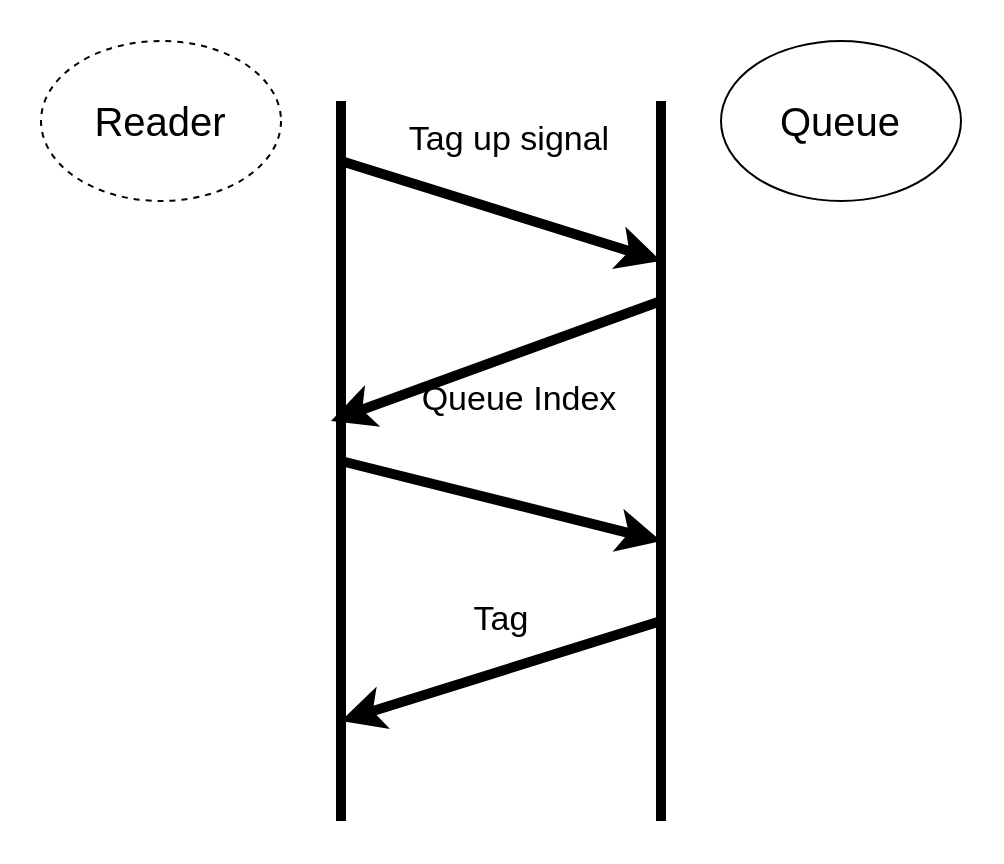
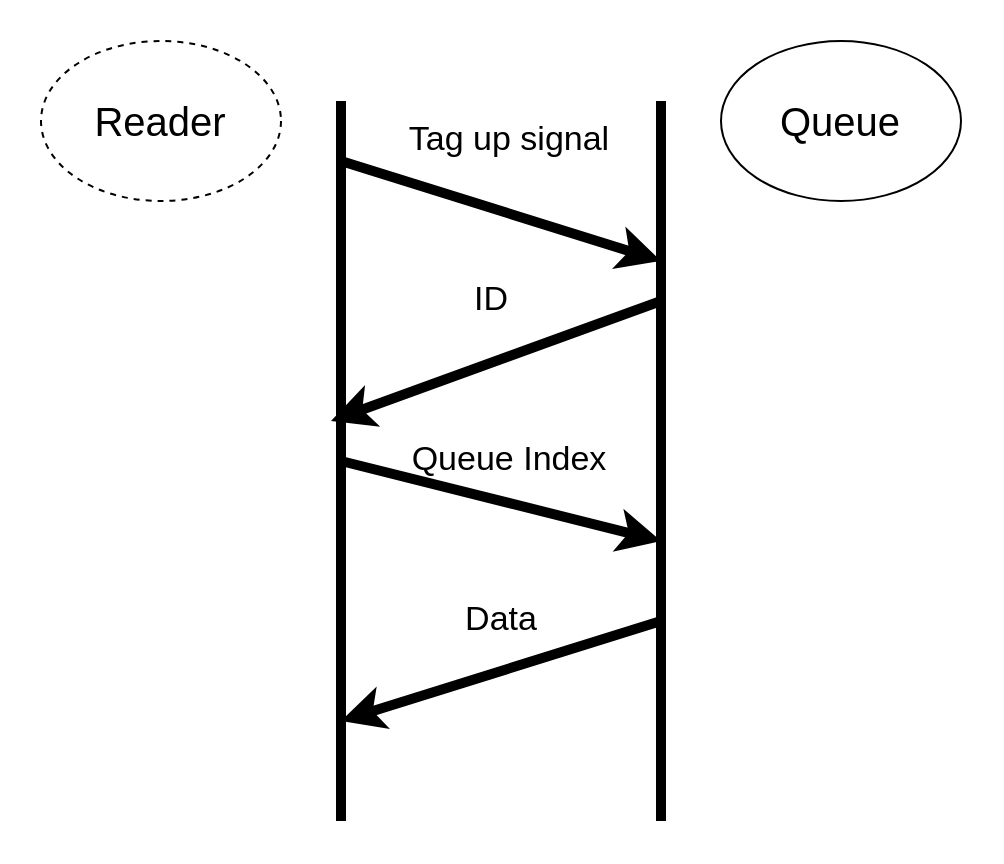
node "ID": added
node "Queue Index": moved (518, 401) -> (508, 461)
node "Tag": label "Tag" -> "Data"
